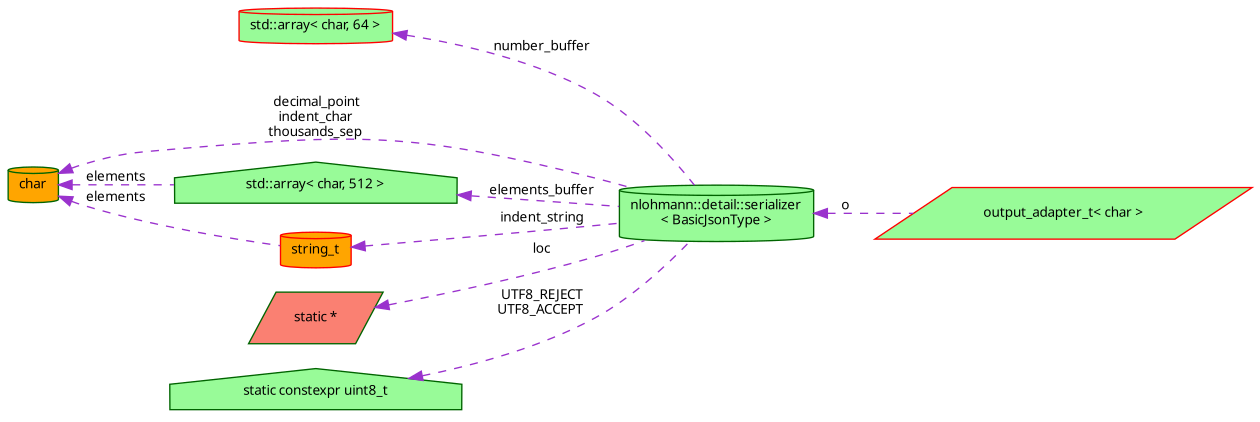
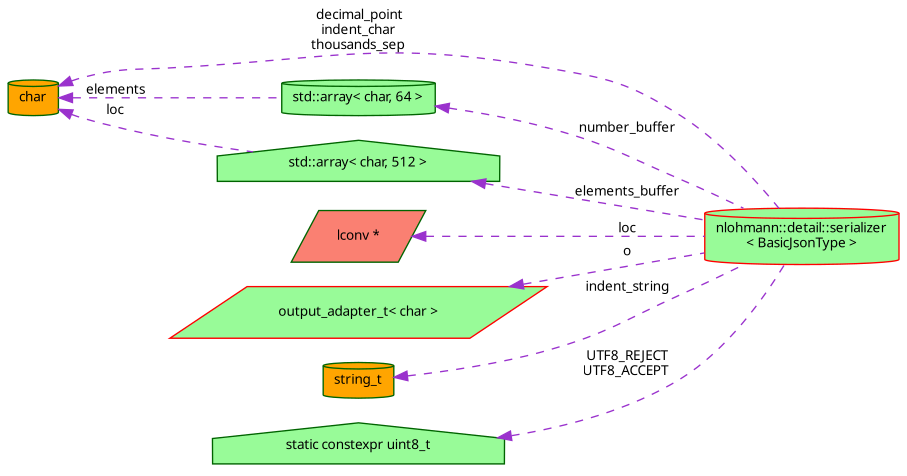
node "std::array< char, 64 >": color red -> darkgreen
edge "std::array< char, 512 >" -> "char": label " elements" -> " loc"
node "nlohmann::detail::serializer < BasicJsonType >": color darkgreen -> red
edge "output_adapter_t< char >" -> "nlohmann::detail::serializer < BasicJsonType >": reversed
edge "string_t" -> "char": now "std::array< char, 64 >" -> "char"
node "string_t": color red -> darkgreen
node "static *": label "static *" -> "lconv *"
